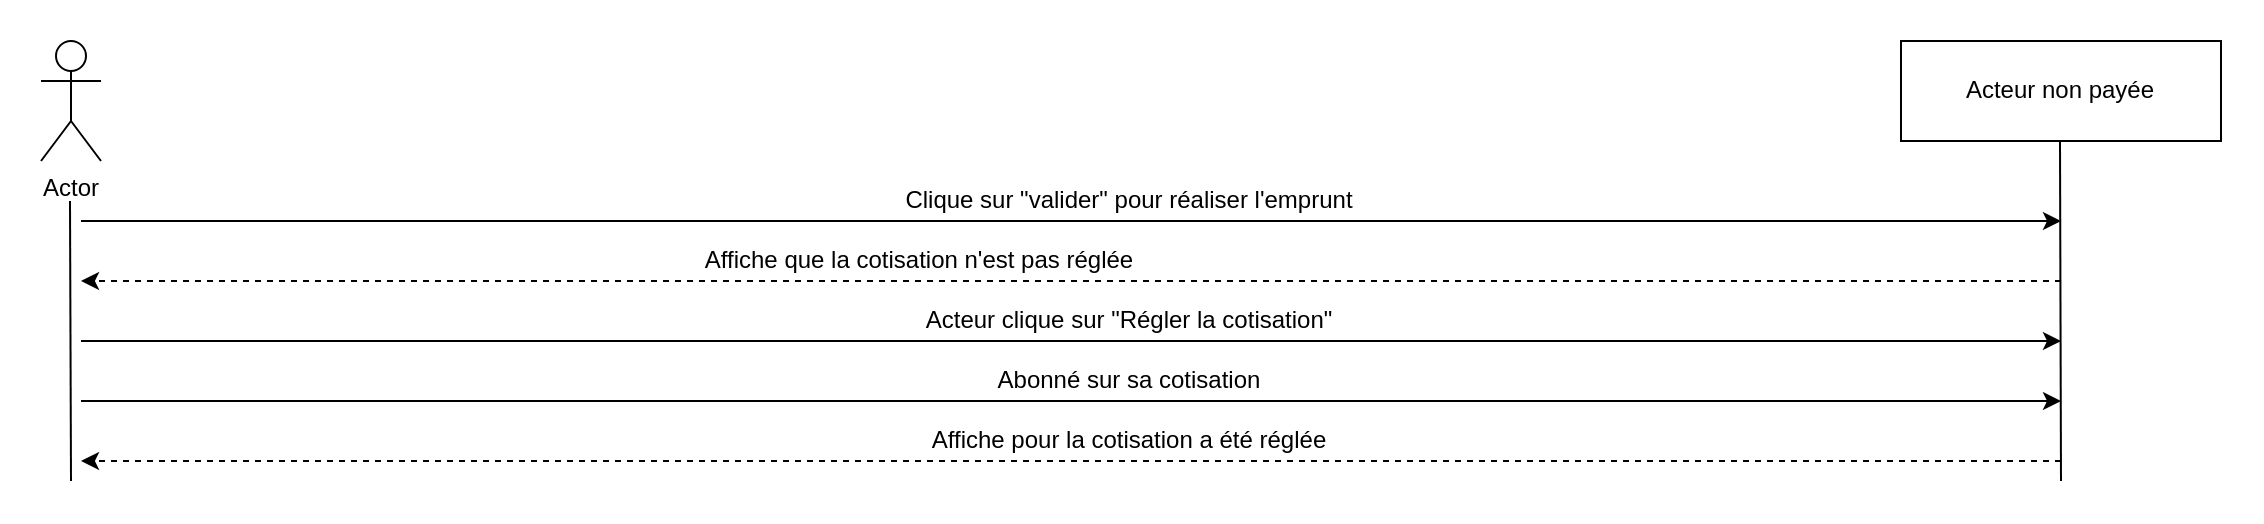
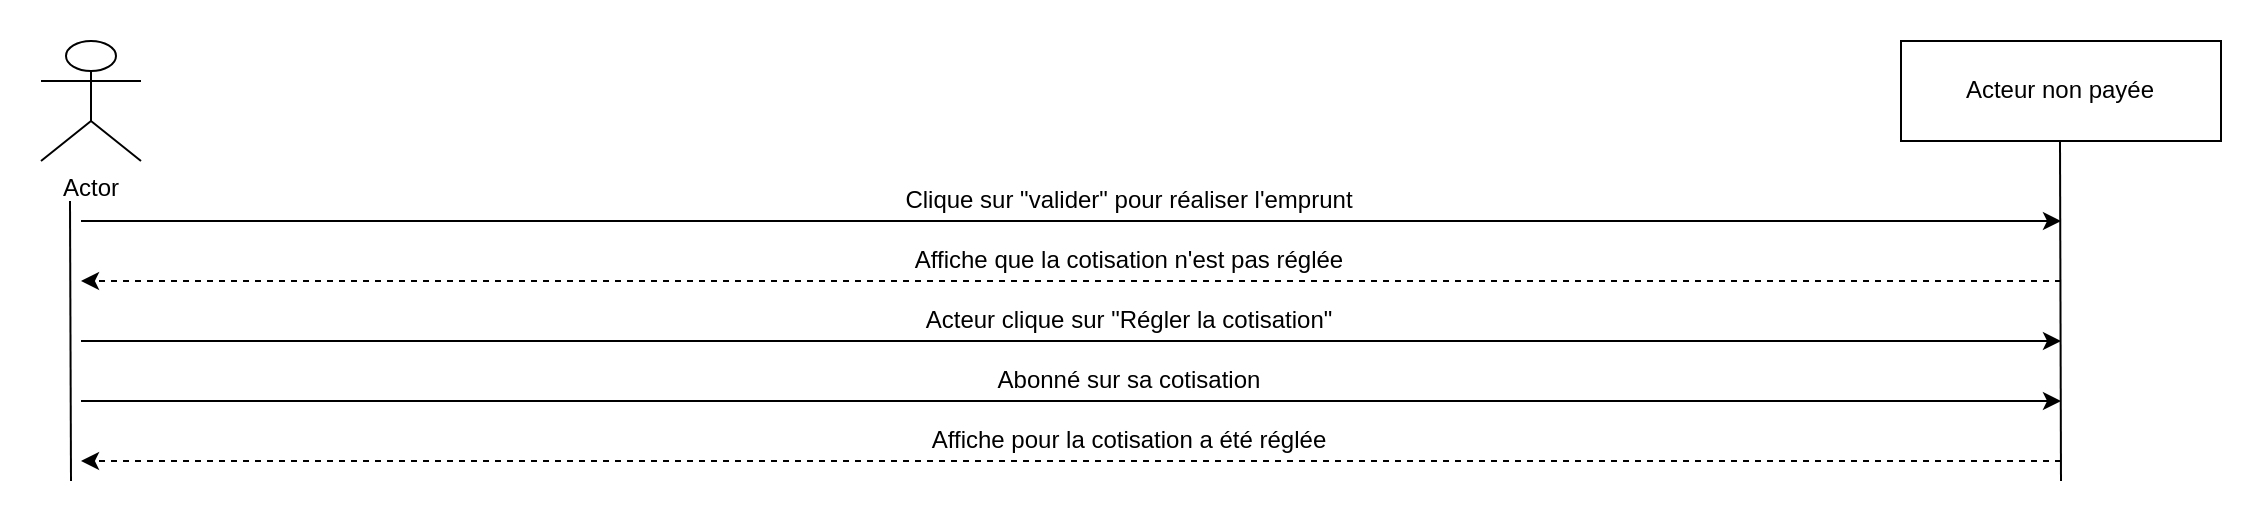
node "Actor": size 60x120 -> 100x120
node "Affiche que la cotisation n'est pas réglée": moved (920, 261) -> (1130, 261)
